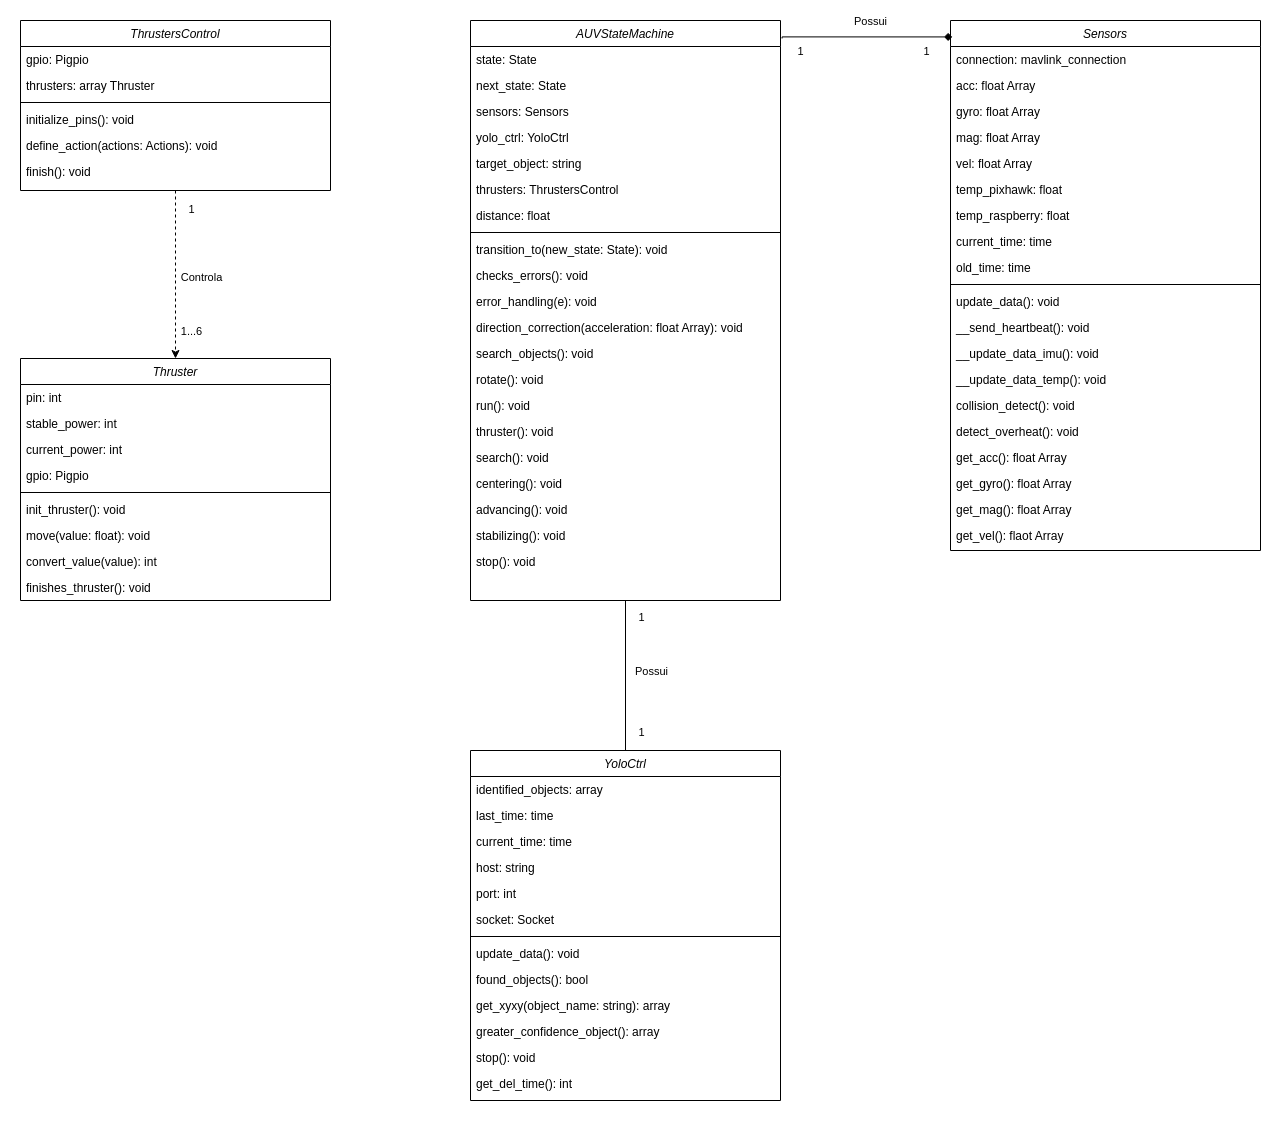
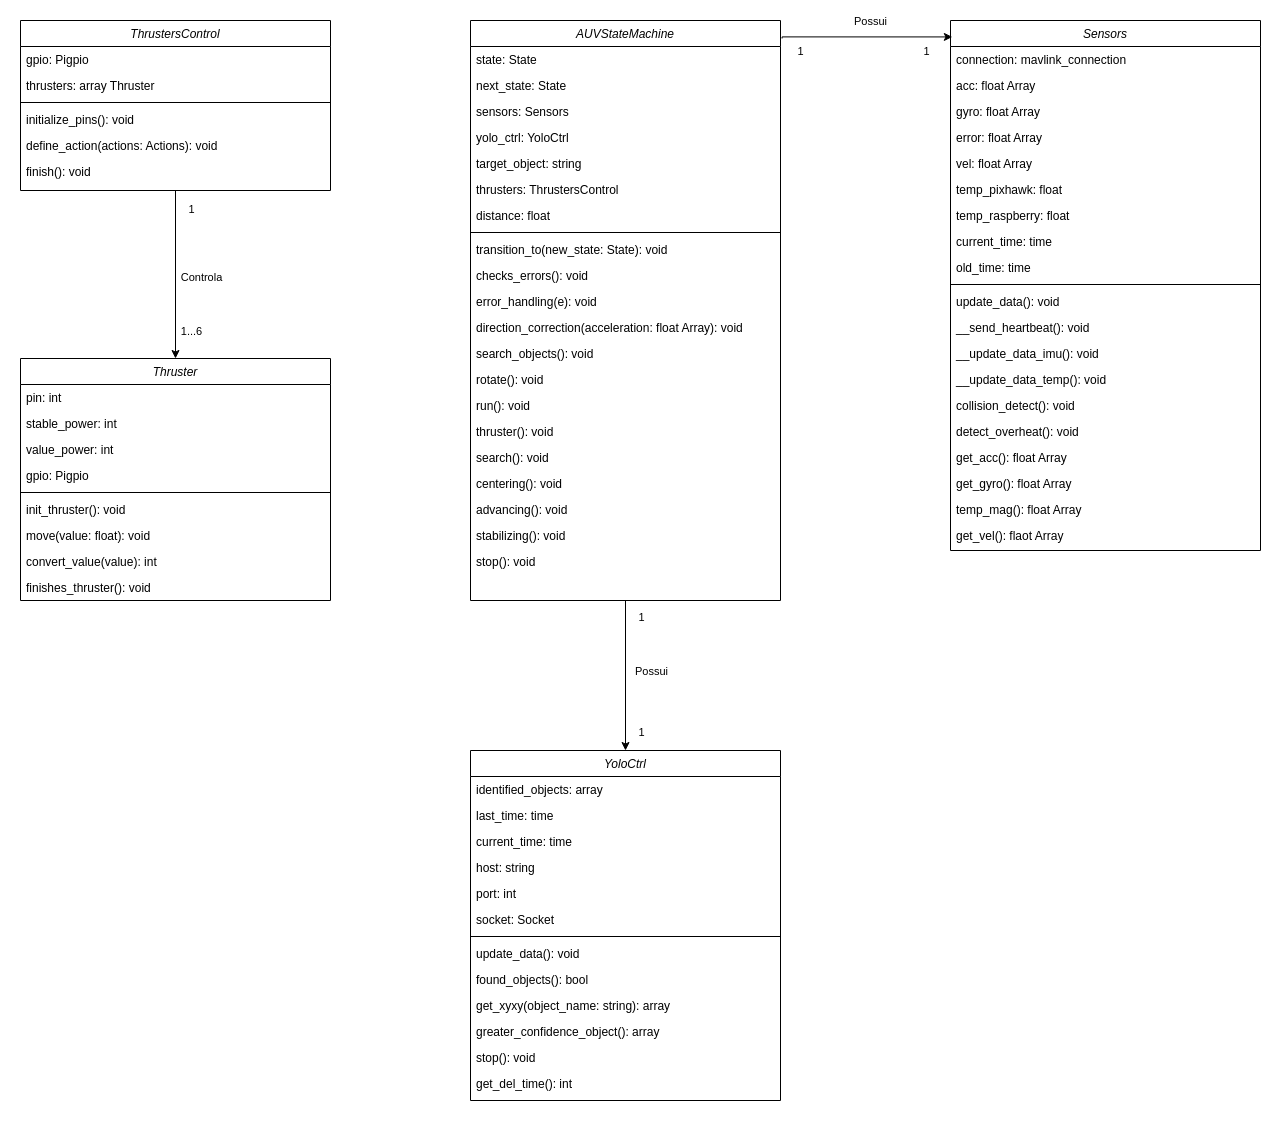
edge "AUVStateMachine" -> "Sensors": arrowhead diamond -> classic
node "mag: float Array": label "mag: float Array" -> "error: float Array"
edge "ThrustersControl" -> "Thruster": style dashed -> solid
node "current_power: int": label "current_power: int" -> "value_power: int"
node "get_mag(): float Array": label "get_mag(): float Array" -> "temp_mag(): float Array"
edge "AUVStateMachine" -- "YoloCtrl": arrowhead none -> classic
